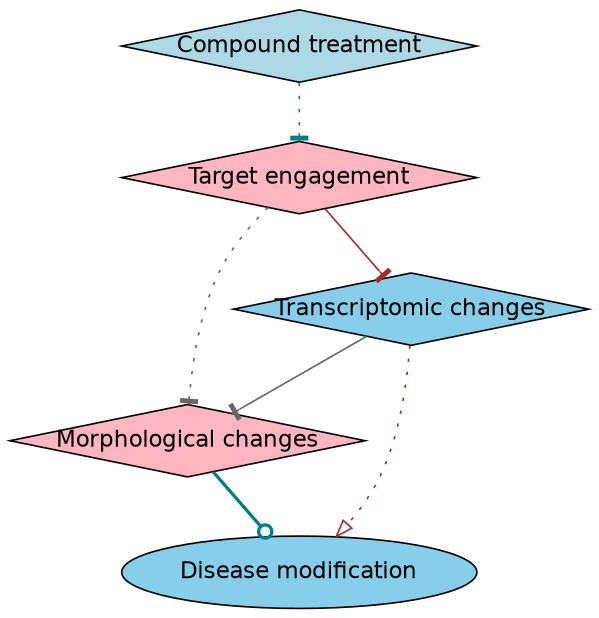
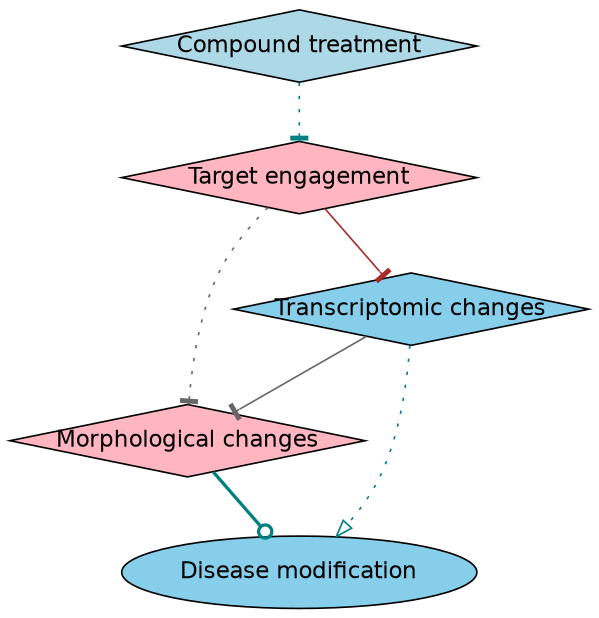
edge "Transcriptomic changes" -> "Disease modification": color brown -> teal
